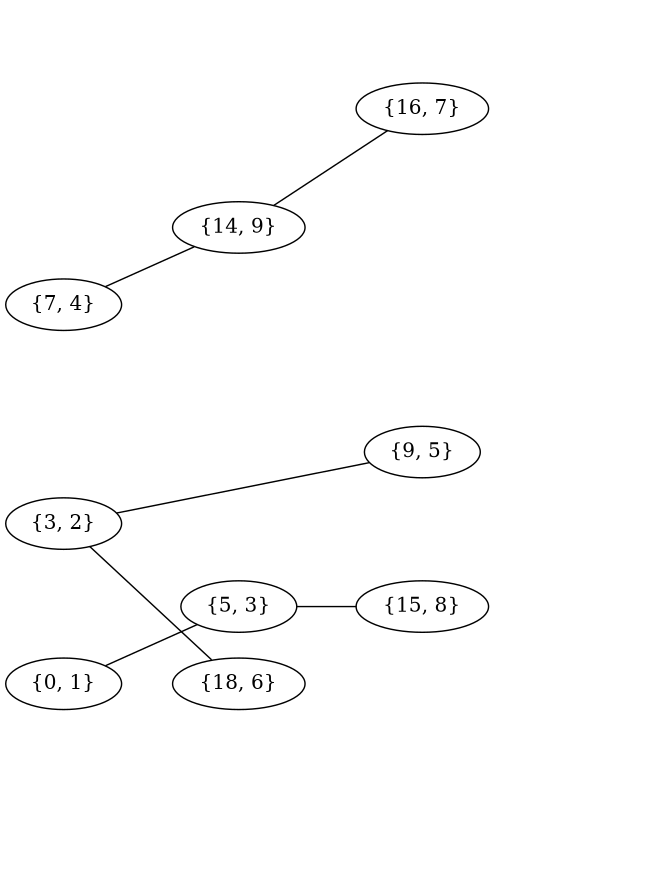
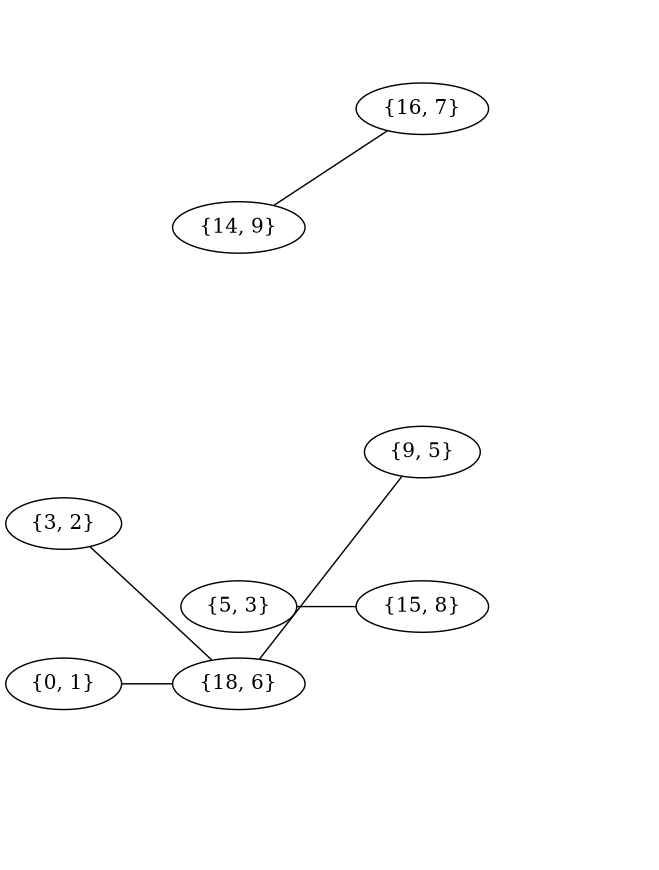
node "{7, 4}": removed
edge "{9, 5}" -- "{3, 2}": now "{9, 5}" -- "{18, 6}"
edge "{5, 3}" -- "{0, 1}": now "{18, 6}" -- "{0, 1}"
